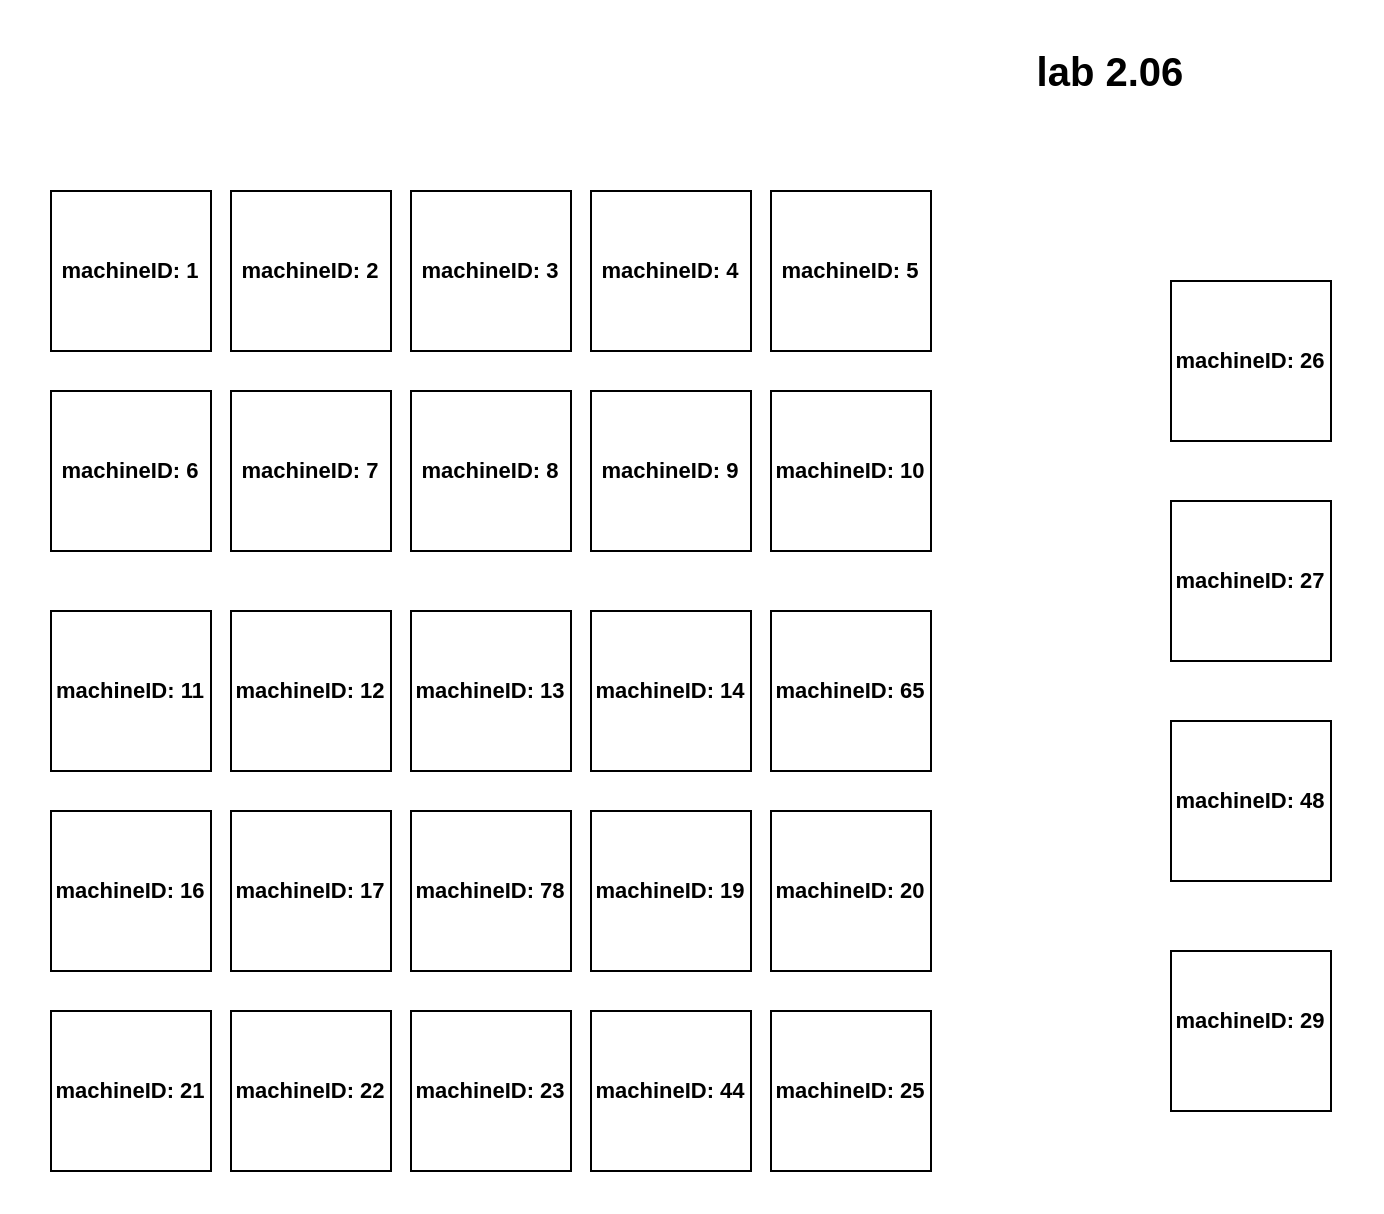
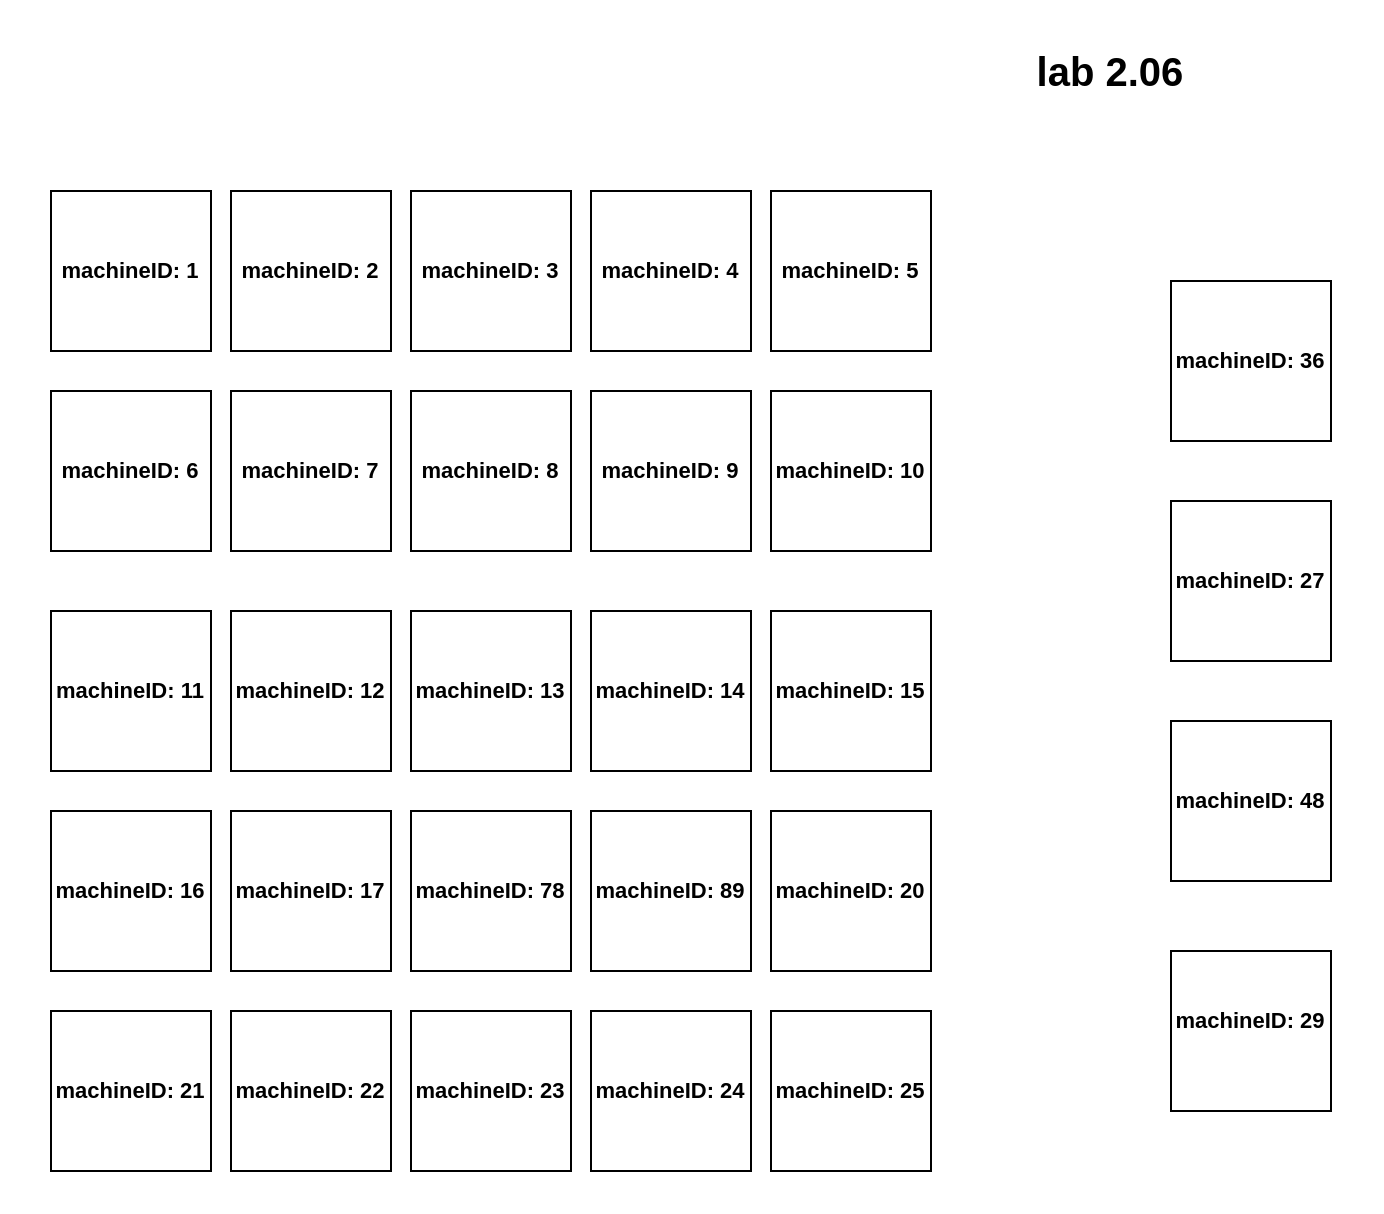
node "machineID: 26": label "machineID: 26" -> "machineID: 36"
node "machineID: 65": label "machineID: 65" -> "machineID: 15"
node "machineID: 19": label "machineID: 19" -> "machineID: 89"
node "machineID: 44": label "machineID: 44" -> "machineID: 24"
